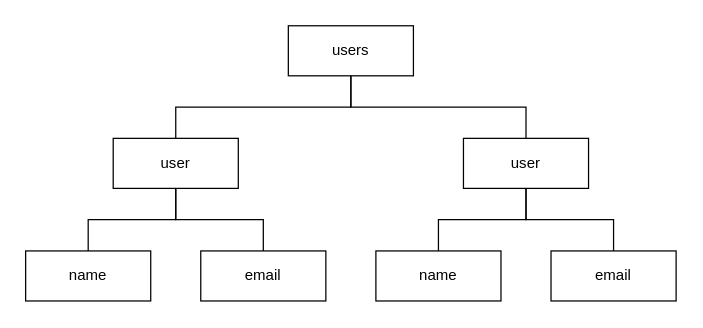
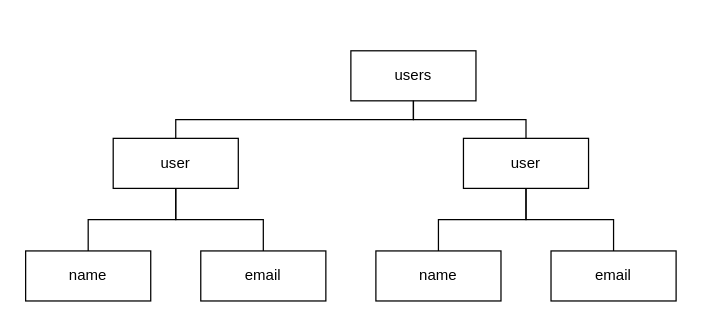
node "users": moved (351, 51) -> (413, 76)
